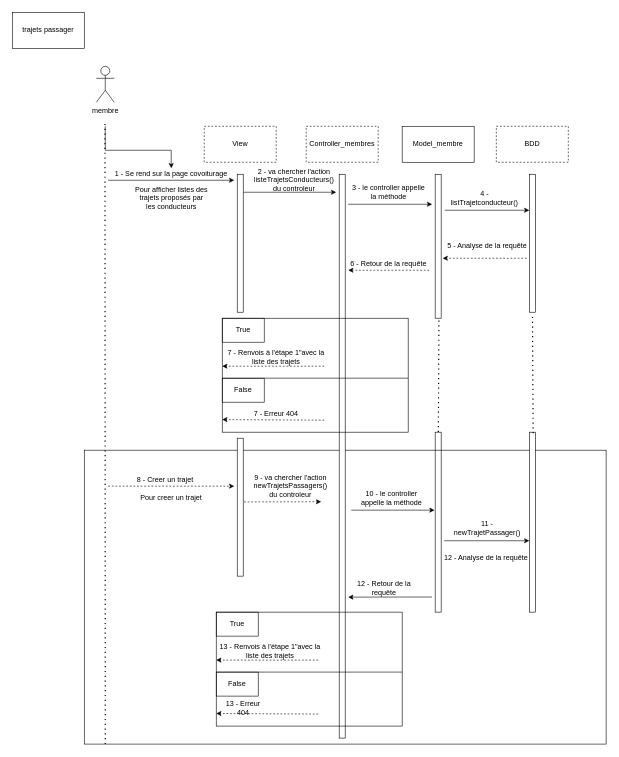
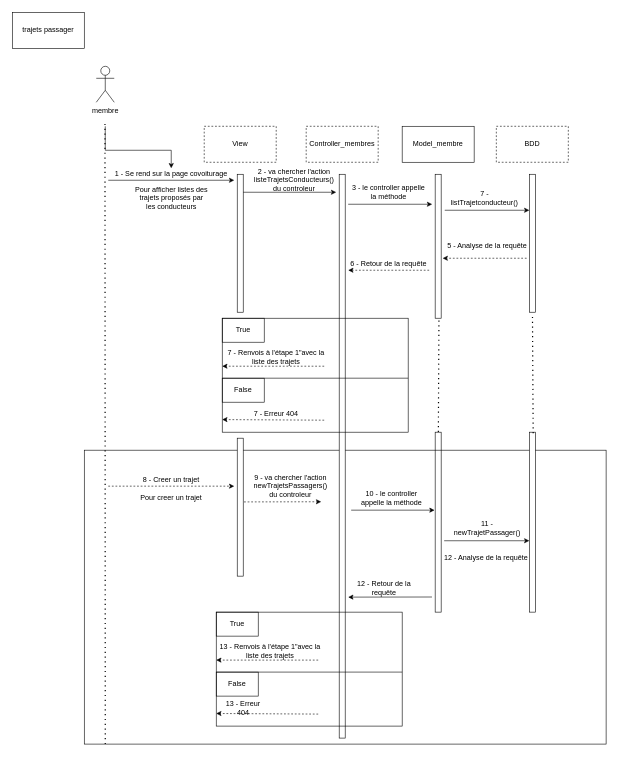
node "4 - listTrajetconducteur()": label "4 - listTrajetconducteur()" -> "7 - listTrajetconducteur()"
node "8 - Creer un trajet": moved (165, 480) -> (171, 480)
